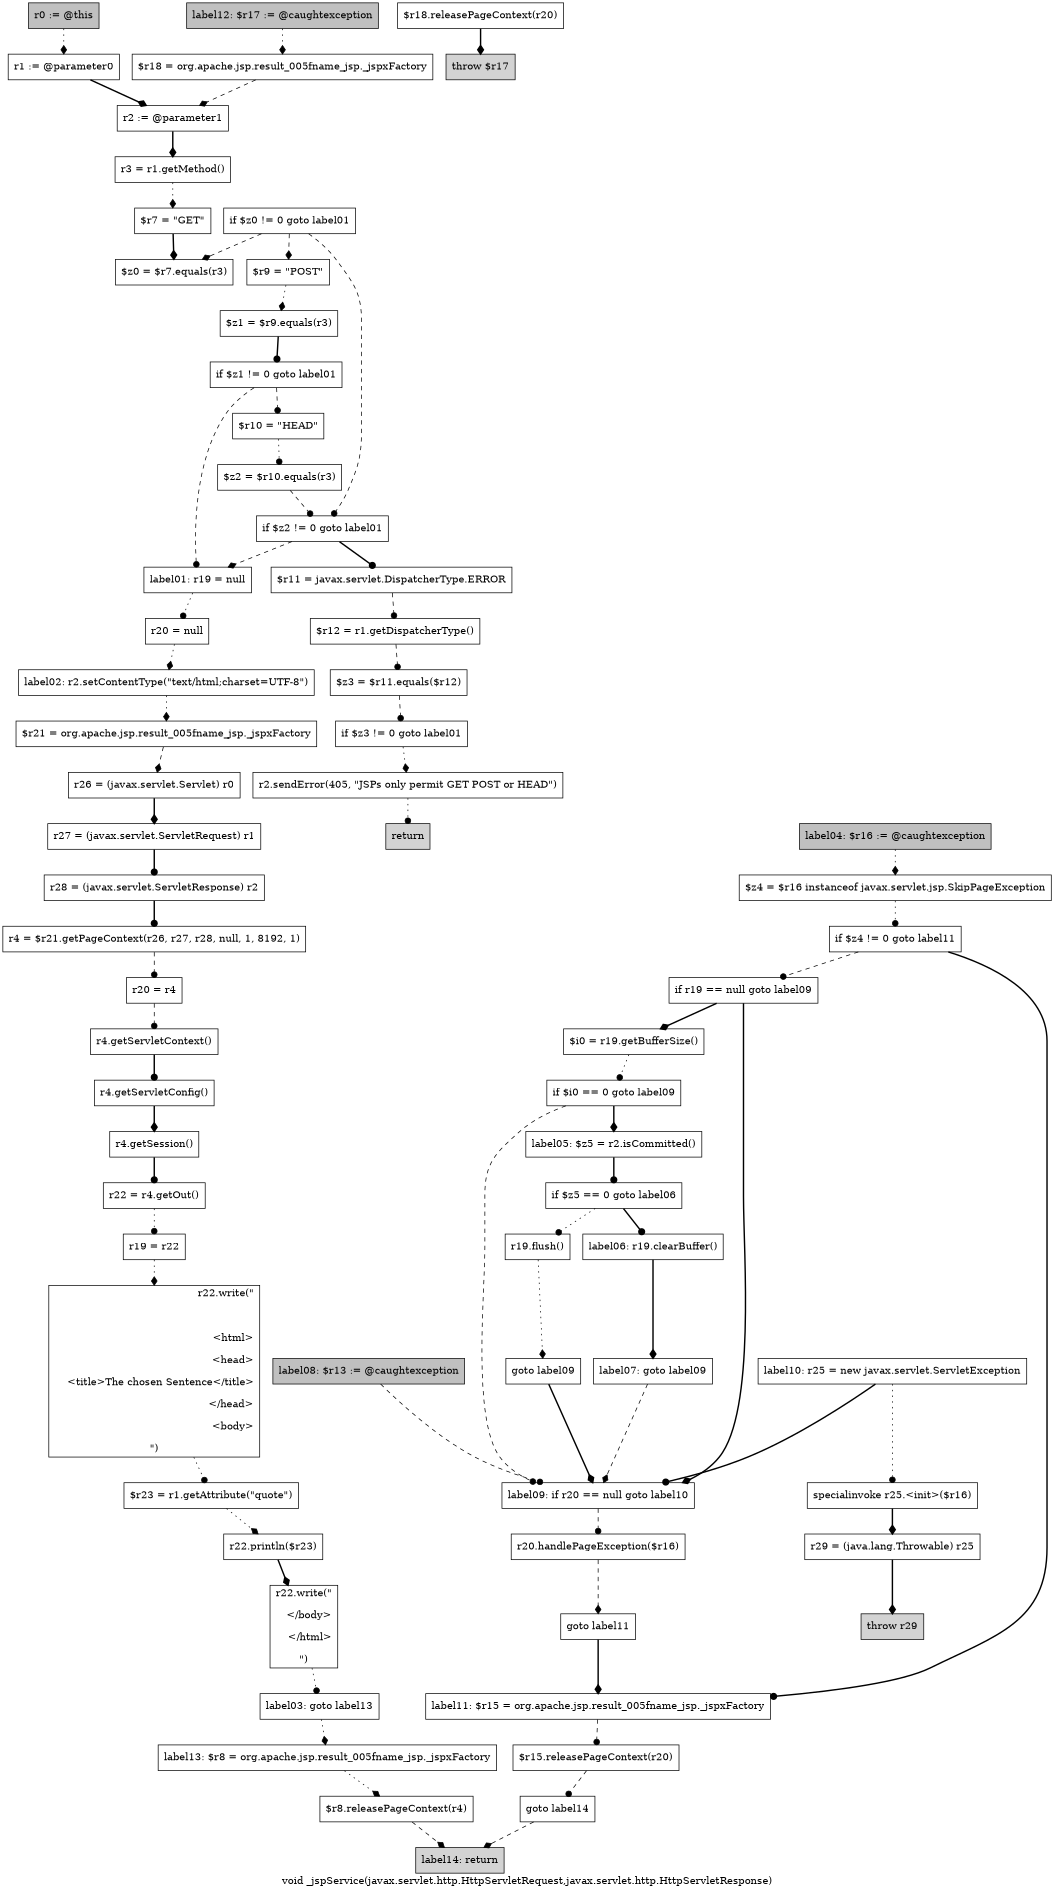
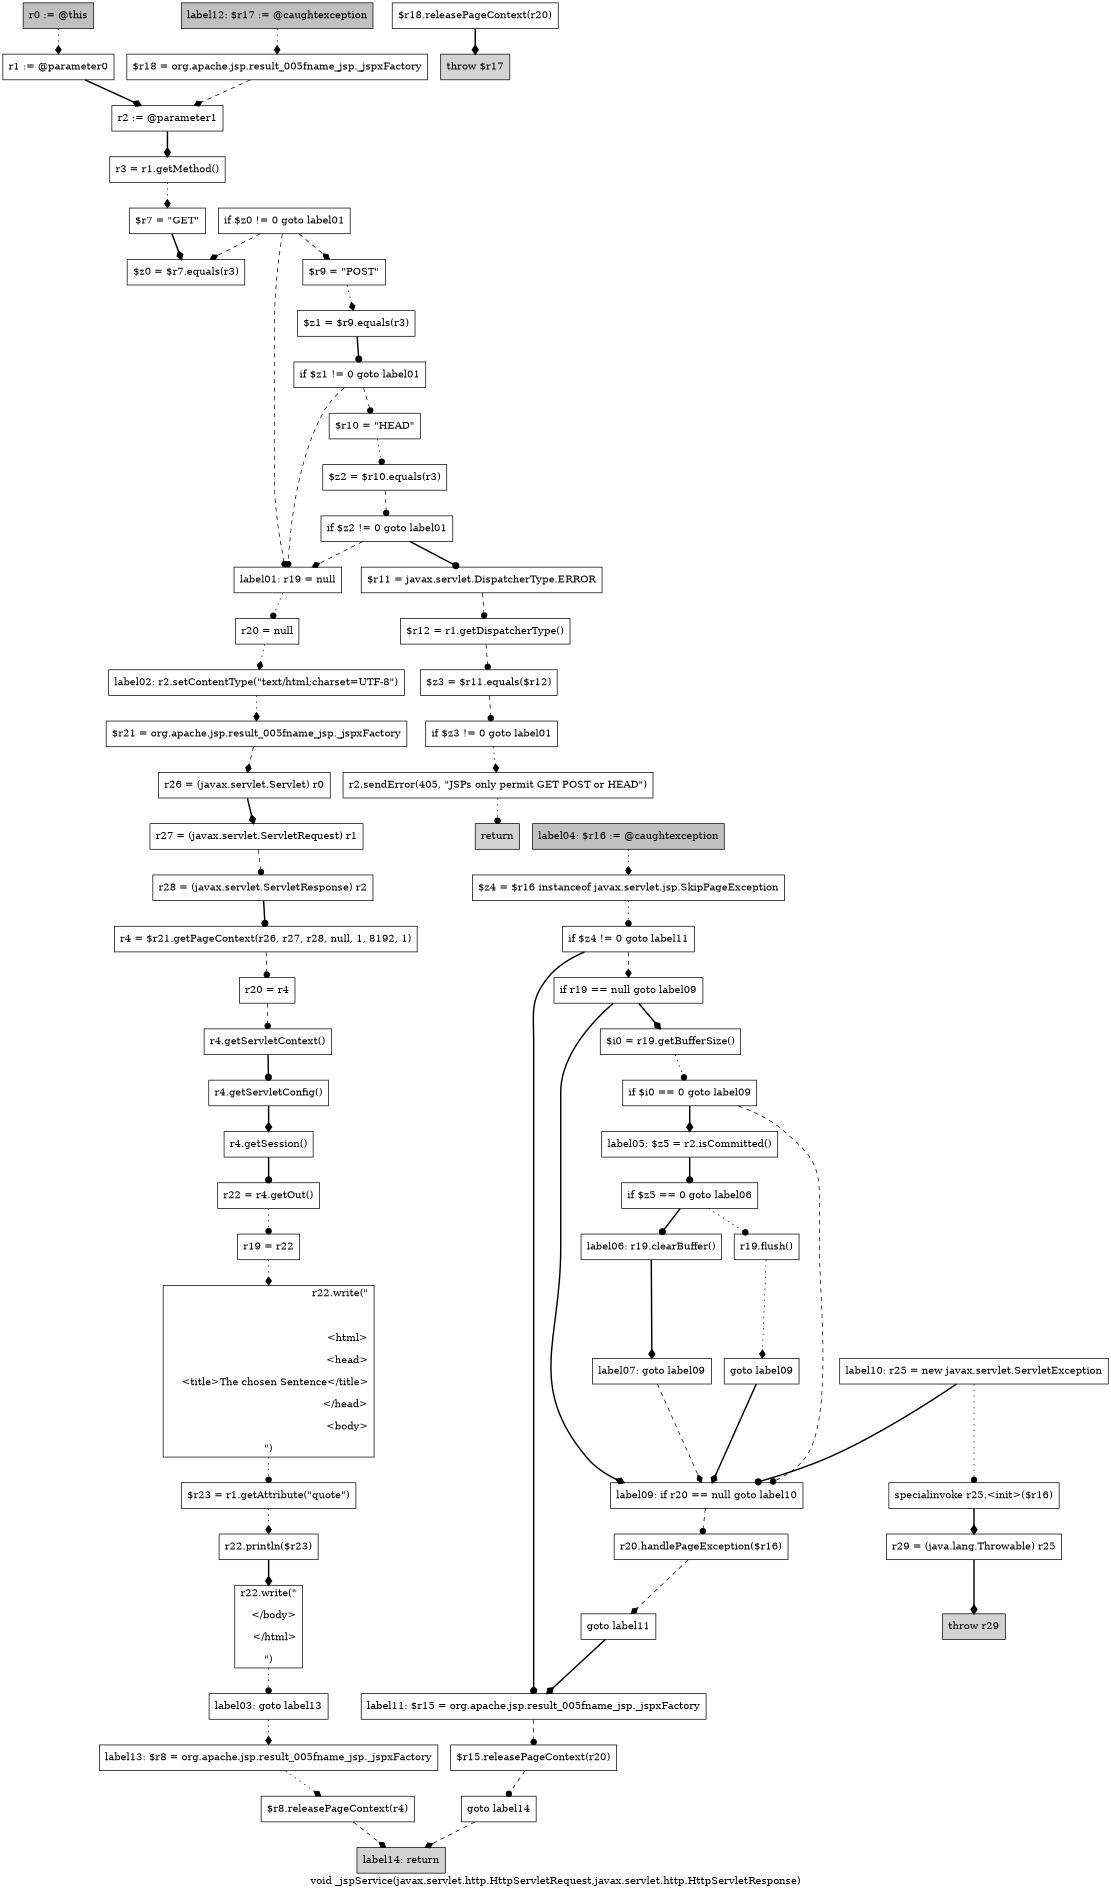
edge "if $z0 != 0 goto label01" -> "if $z2 != 0 goto label01": now "if $z0 != 0 goto label01" -> "label01: r19 = null"
edge "r27 = (javax.servlet.ServletRequest) r1" -> "r28 = (javax.servlet.ServletResponse) r2": style bold -> dashed
edge "if $z4 != 0 goto label11" -> "if r19 == null goto label09": arrowhead dot -> diamond
node "label08: $r13 := @caughtexception": removed
